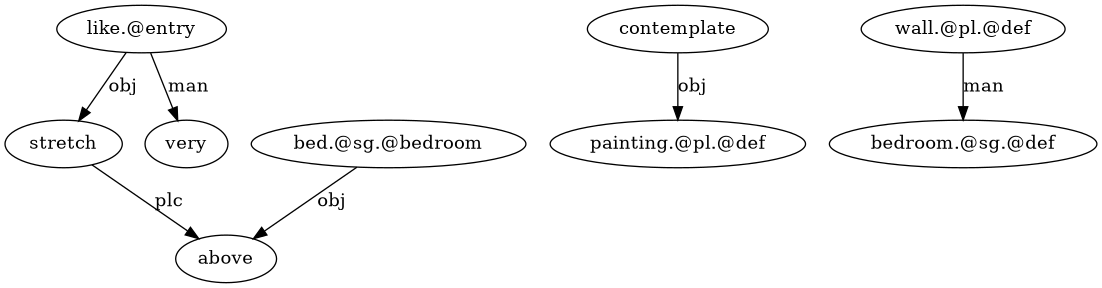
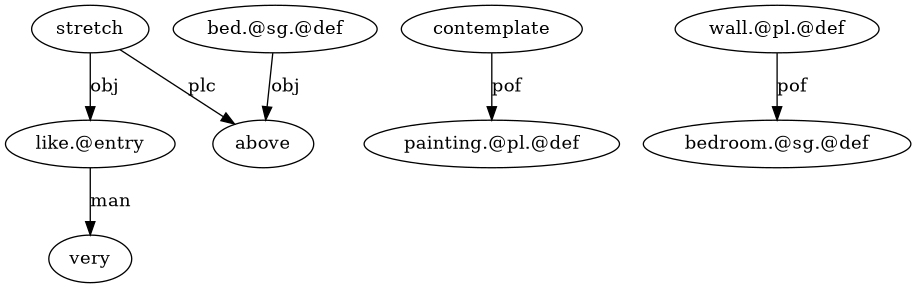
edge "like.@entry" -> "stretch": reversed
edge "contemplate" -> "painting.@pl.@def": label "obj" -> "pof"
edge "wall.@pl.@def" -> "bedroom.@sg.@def": label "man" -> "pof"
node "bed.@sg.@bedroom": label "bed.@sg.@bedroom" -> "bed.@sg.@def"
